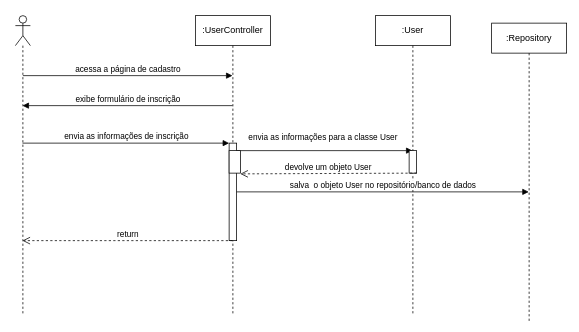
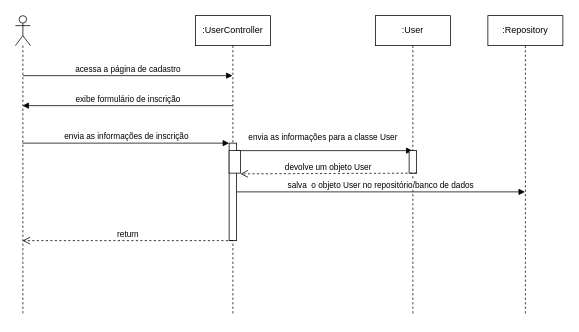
node ":Repository": moved (529, 173) -> (525, 165)
